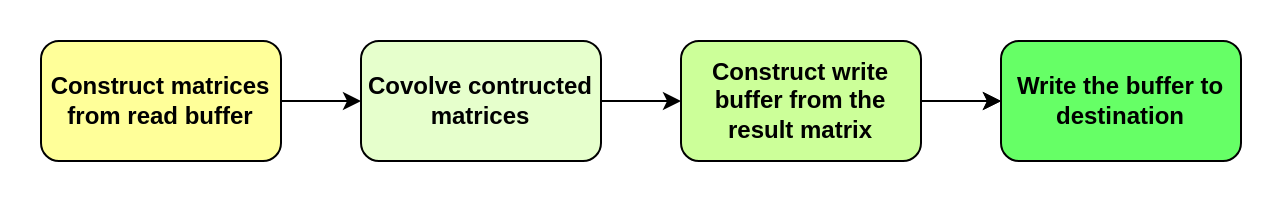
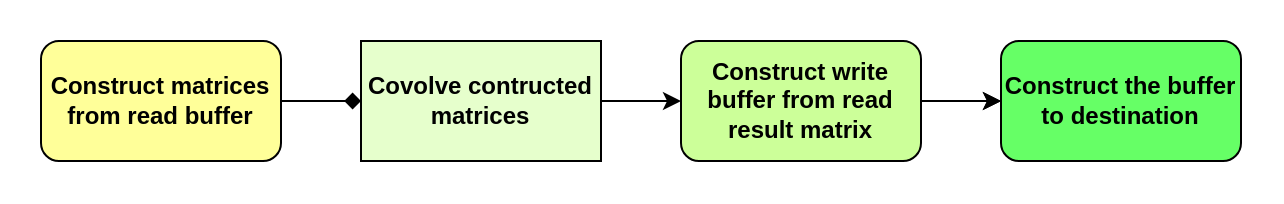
edge "Construct matrices from read buffer" -> "Covolve contructed matrices": arrowhead classic -> diamond
node "Covolve contructed matrices": shape rounded rectangle -> rectangle
node "Construct write buffer from the result matrix": label "Construct write buffer from the result matrix" -> "Construct write buffer from read result matrix"
node "Write the buffer to destination": label "Write the buffer to destination" -> "Construct the buffer to destination"
